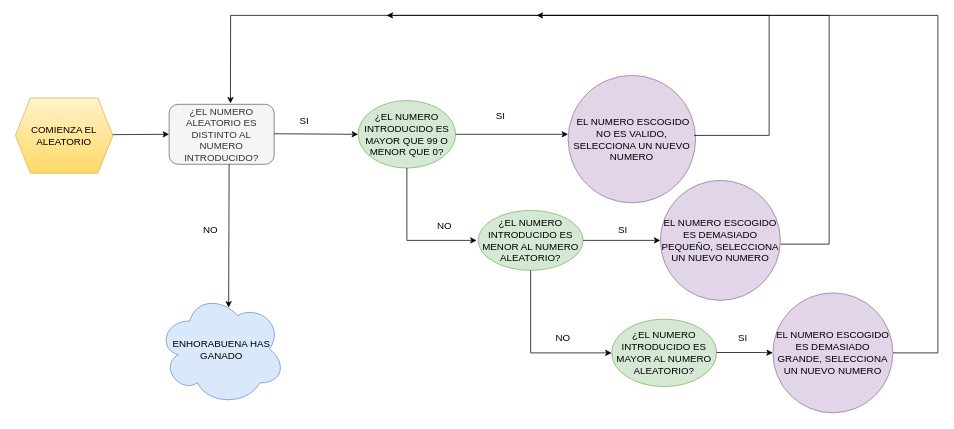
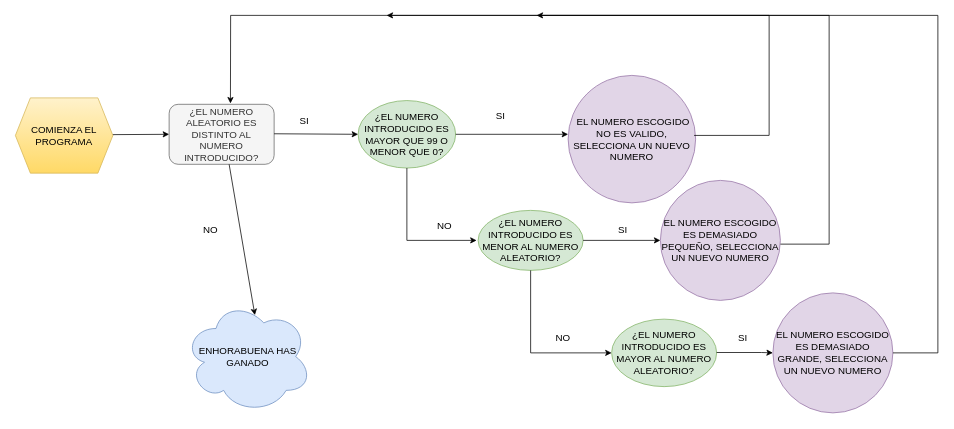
node "COMIENZA EL ALEATORIO": label "COMIENZA EL ALEATORIO" -> "COMIENZA EL PROGRAMA"
node "ENHORABUENA HAS GANADO": moved (222, 349) -> (248, 357)
